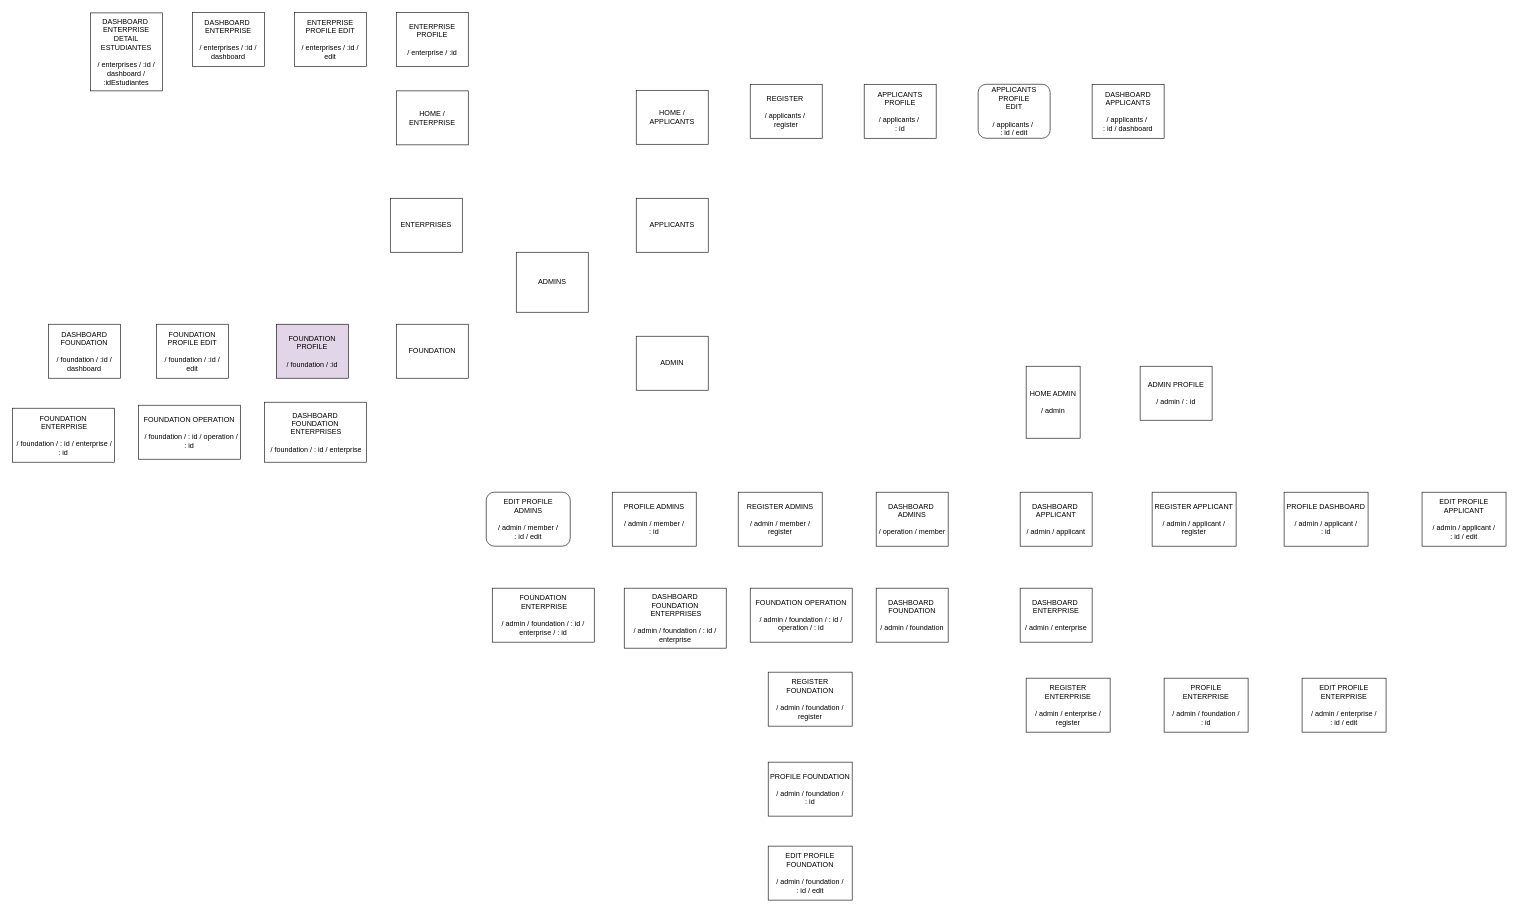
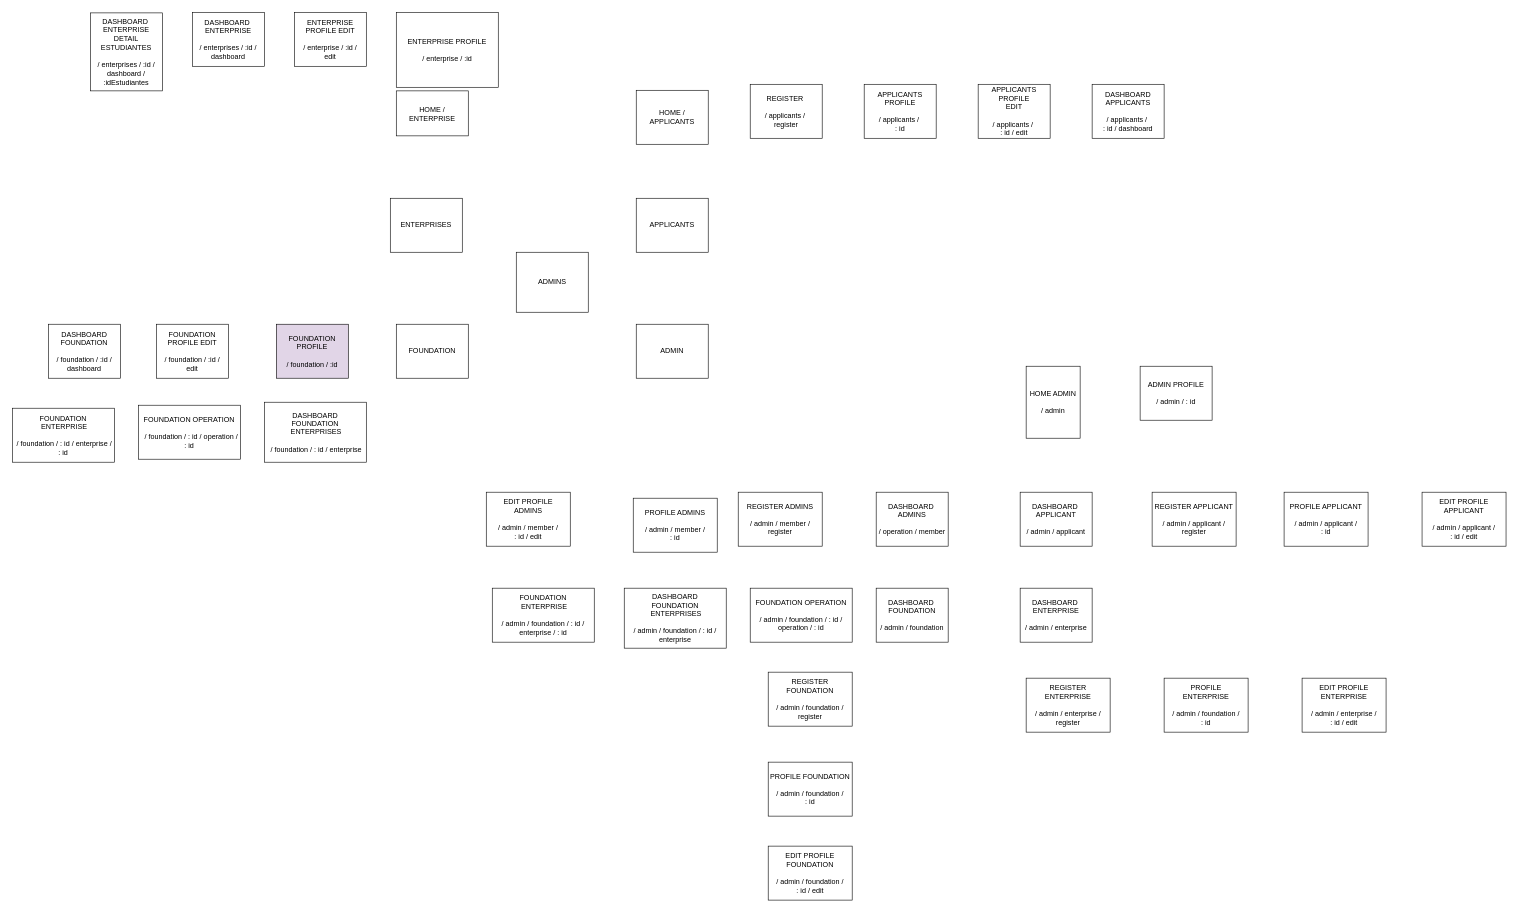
node "ENTERPRISE PROFILE EDIT / enterprises / :id / edit": label "ENTERPRISE PROFILE EDIT / enterprises / :id / edit" -> "ENTERPRISE PROFILE EDIT / enterprise / :id / edit"
node "ENTERPRISE PROFILE / enterprise / :id": size 72x54 -> 102x75
node "APPLICANTS PROFILE EDIT / applicants / : id / edit": shape rounded rectangle -> rectangle
node "HOME / ENTERPRISE": size 72x54 -> 72x45
node "ADMIN": moved (672, 363) -> (672, 351)
node "EDIT PROFILE ADMINS / admin / member / : id / edit": shape rounded rectangle -> rectangle
node "PROFILE ADMINS / admin / member / : id": moved (654, 519) -> (675, 525)
node "PROFILE DASHBOARD / admin / applicant / : id": label "PROFILE DASHBOARD / admin / applicant / : id" -> "PROFILE APPLICANT / admin / applicant / : id"
